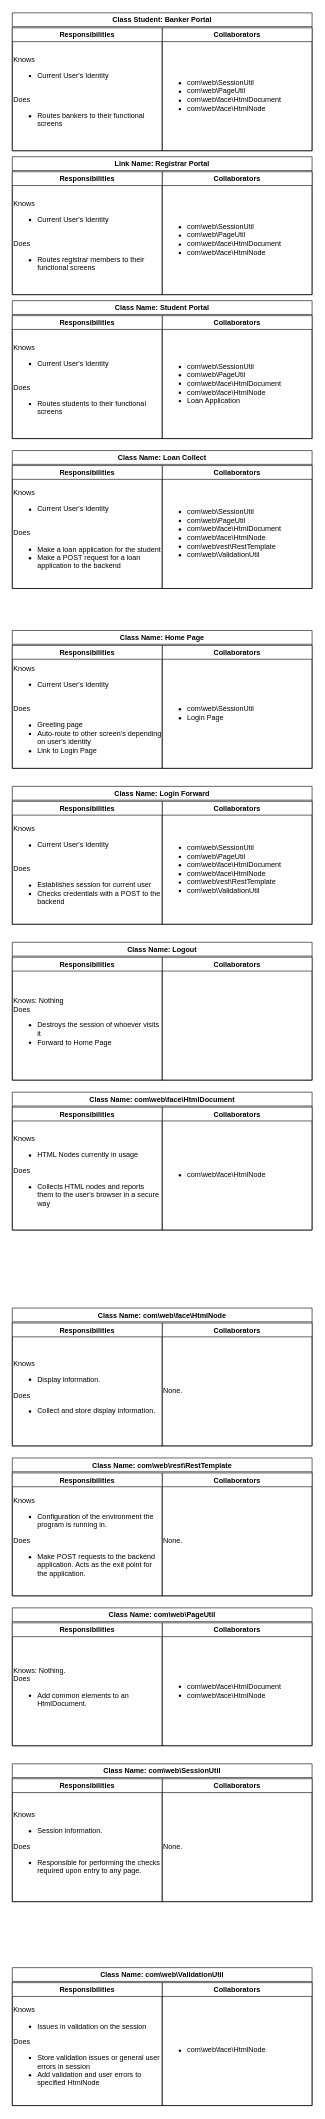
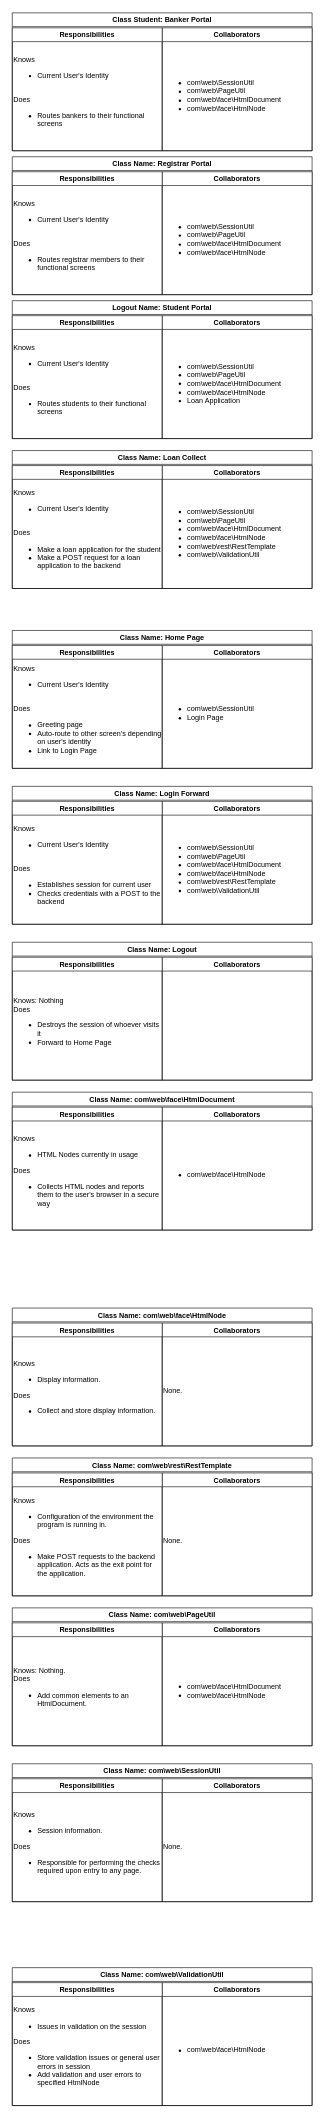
node "Link Name: Registrar Portal": label "Link Name: Registrar Portal" -> "Class Name: Registrar Portal"
node "Class Name: Student Portal": label "Class Name: Student Portal" -> "Logout Name: Student Portal"
